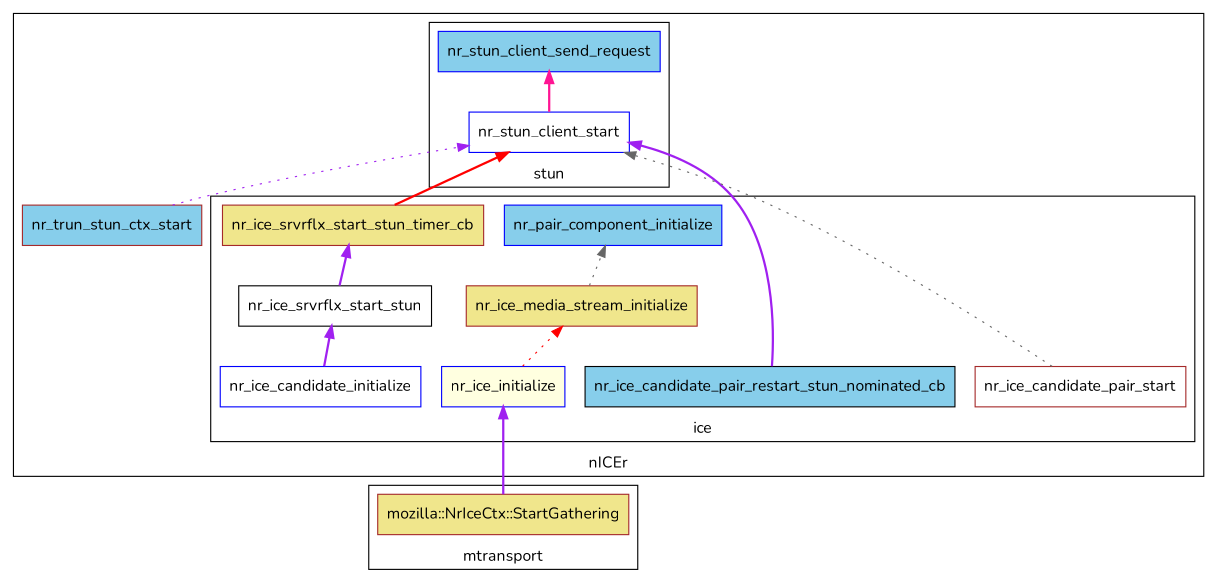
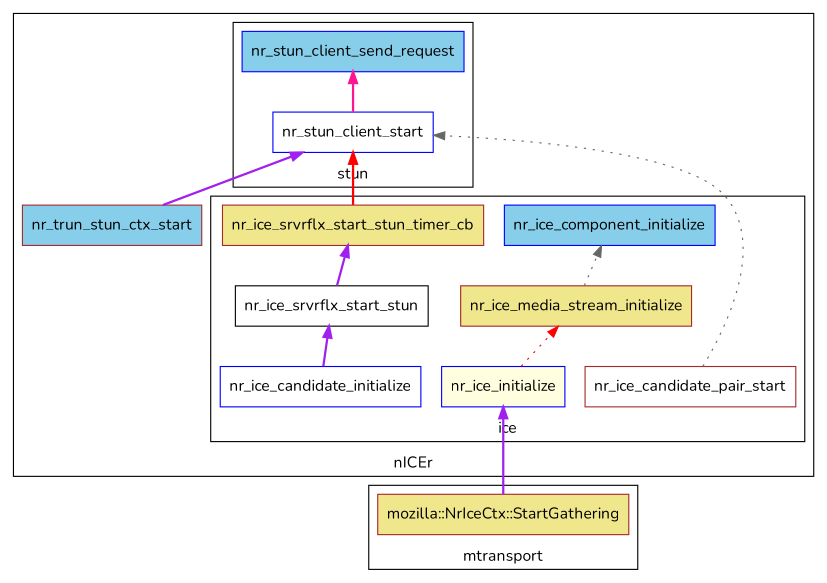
edge "nr_trun_stun_ctx_start" -> "nr_stun_client_start": style dotted -> bold
node "nr_pair_component_initialize": label "nr_pair_component_initialize" -> "nr_ice_component_initialize"
node "nr_ice_candidate_pair_restart_stun_nominated_cb": removed
